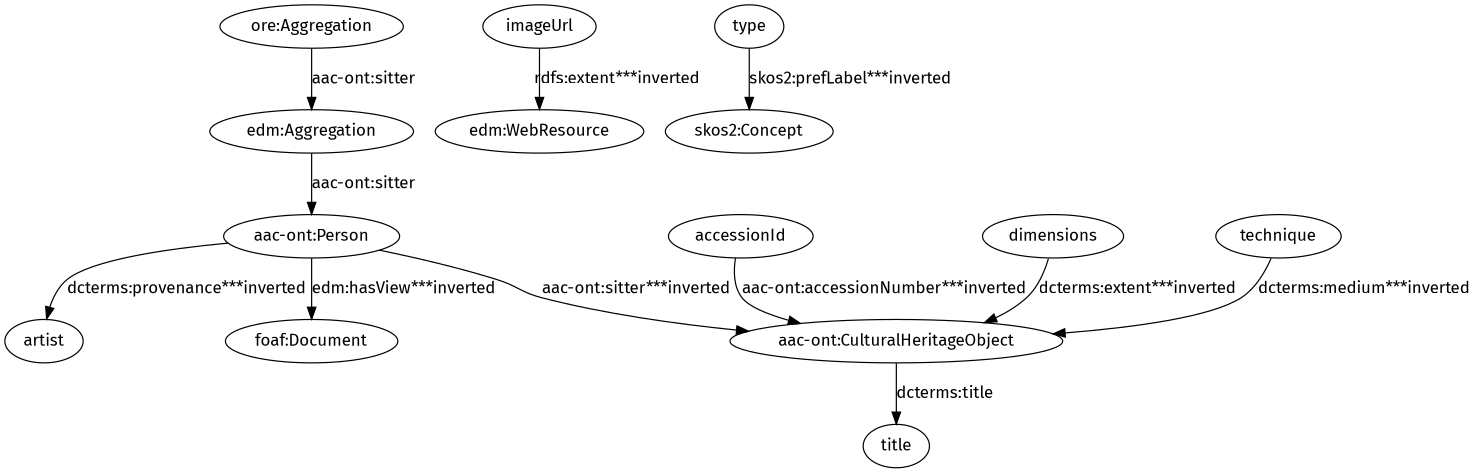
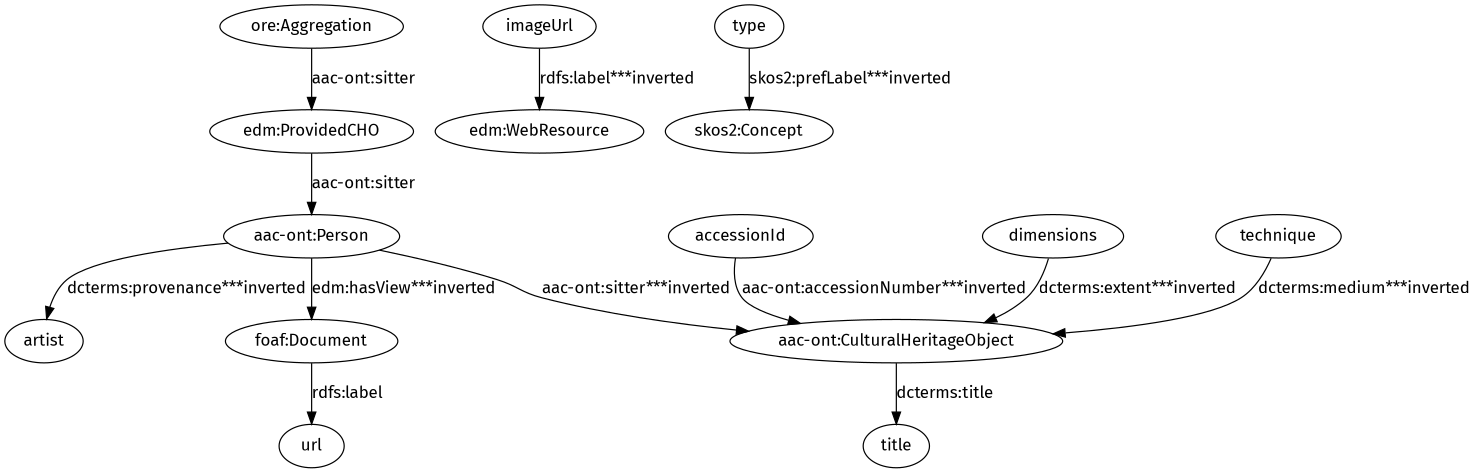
edge "imageUrl" -> "edm:WebResource": label "rdfs:extent***inverted" -> "rdfs:label***inverted"
node "edm:Aggregation": label "edm:Aggregation" -> "edm:ProvidedCHO"
node "url": added
